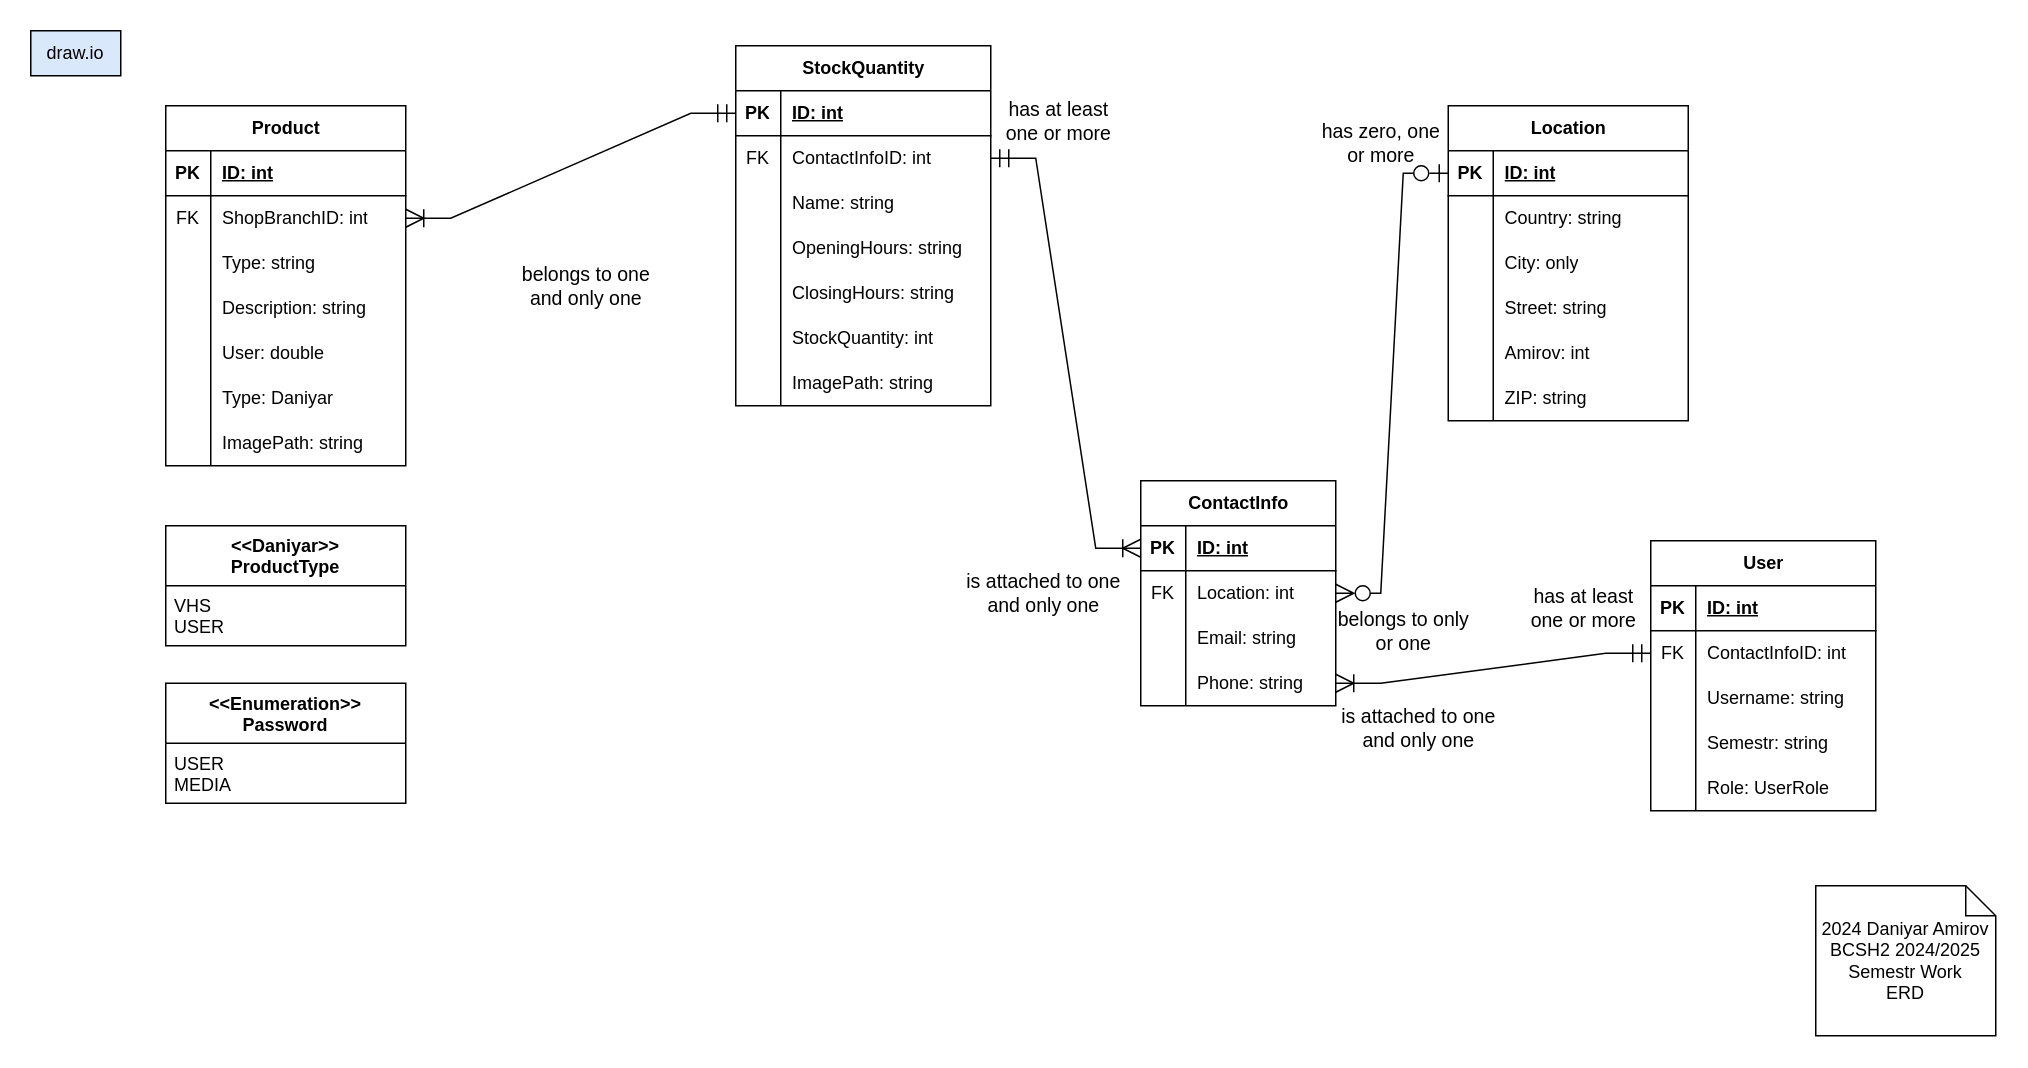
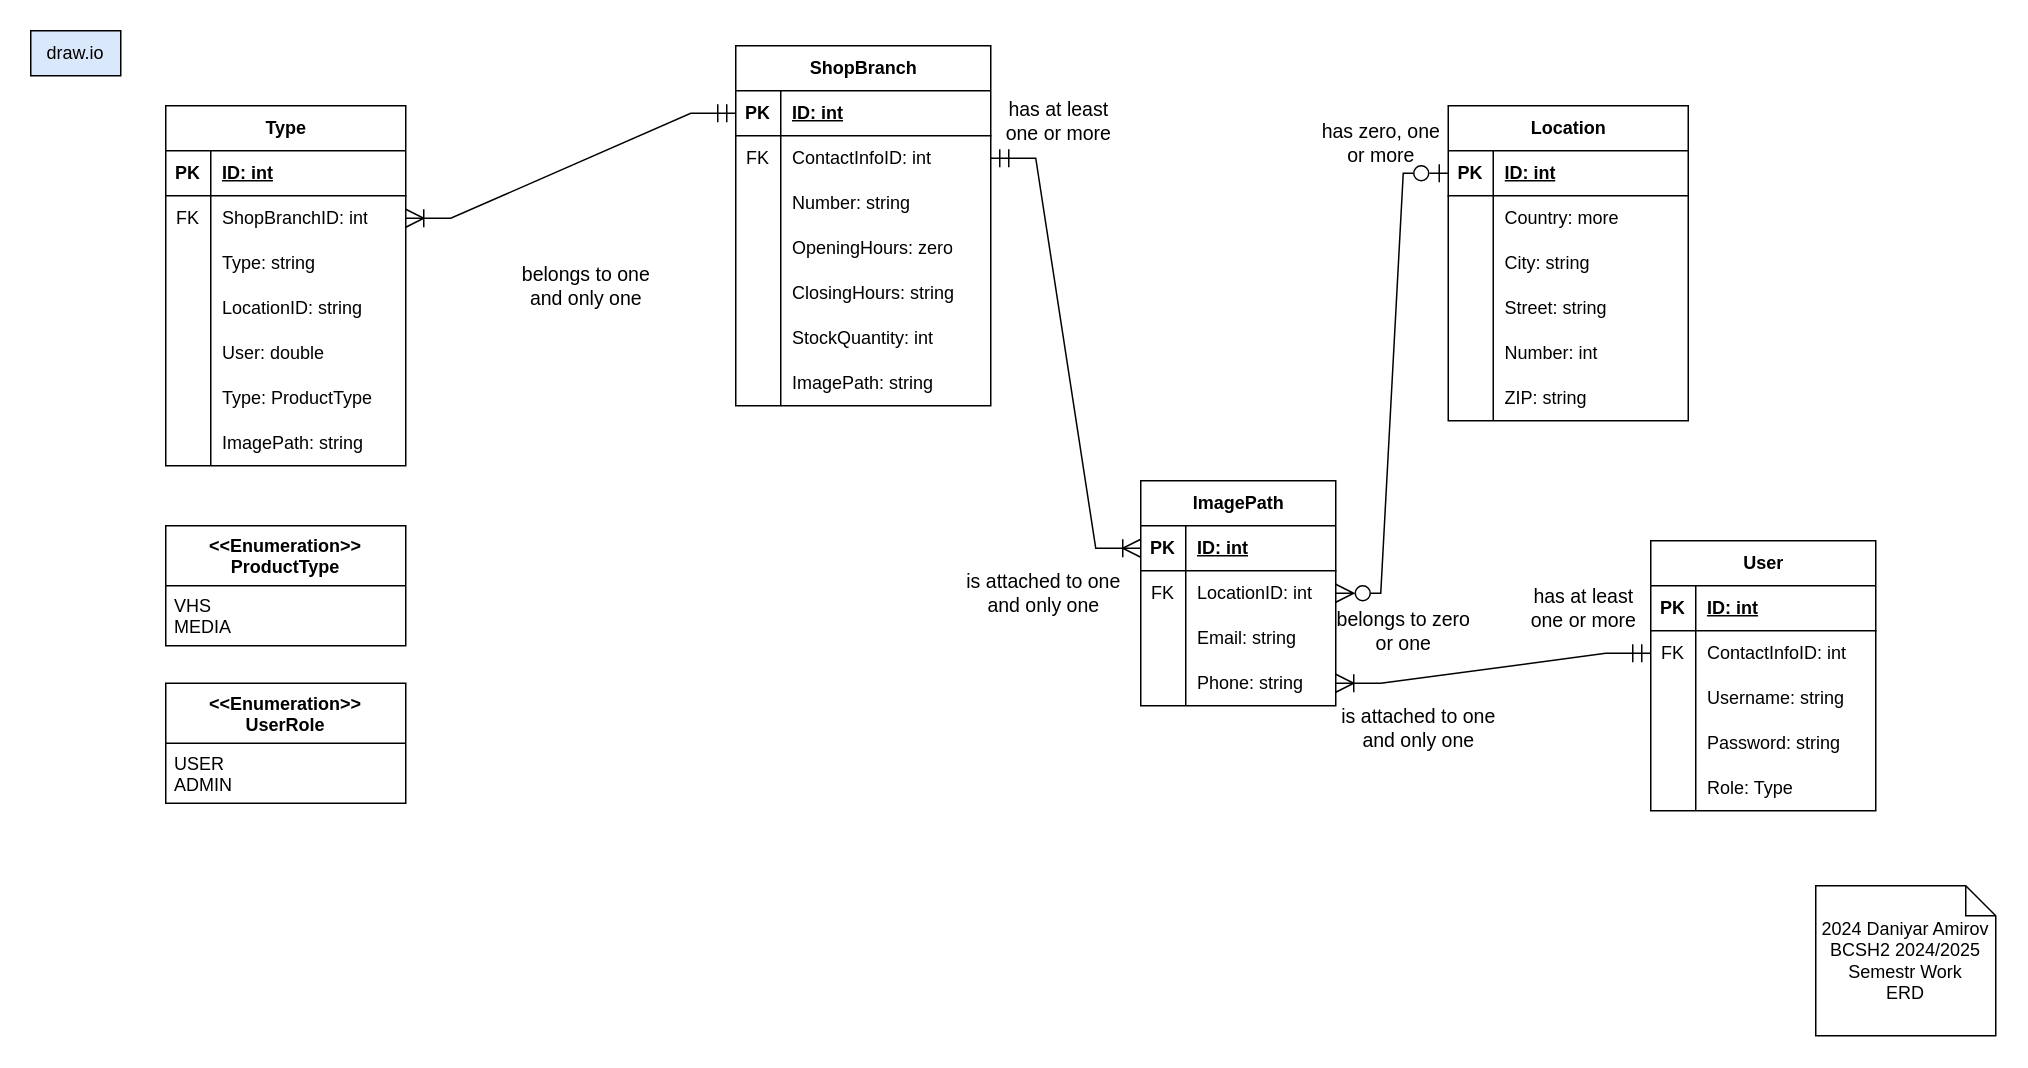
node "StockQuantity": label "StockQuantity" -> "ShopBranch"
node "Product": label "Product" -> "Type"
node "Name: string": label "Name: string" -> "Number: string"
node "Country: string": label "Country: string" -> "Country: more"
node "OpeningHours: string": label "OpeningHours: string" -> "OpeningHours: zero"
node "City: only": label "City: only" -> "City: string"
node "Description: string": label "Description: string" -> "LocationID: string"
node "Amirov: int": label "Amirov: int" -> "Number: int"
node "Type: Daniyar": label "Type: Daniyar" -> "Type: ProductType"
node "ContactInfo": label "ContactInfo" -> "ImagePath"
node "<<Daniyar>> ProductType": label "<<Daniyar>> ProductType" -> "<<Enumeration>> ProductType"
node "Location: int": label "Location: int" -> "LocationID: int"
node "VHS USER": label "VHS USER" -> "VHS MEDIA"
node "belongs to only or one": label "belongs to only or one" -> "belongs to zero or one"
node "<<Enumeration>> Password": label "<<Enumeration>> Password" -> "<<Enumeration>> UserRole"
node "Semestr: string": label "Semestr: string" -> "Password: string"
node "USER MEDIA": label "USER MEDIA" -> "USER ADMIN"
node "Role: UserRole": label "Role: UserRole" -> "Role: Type"
